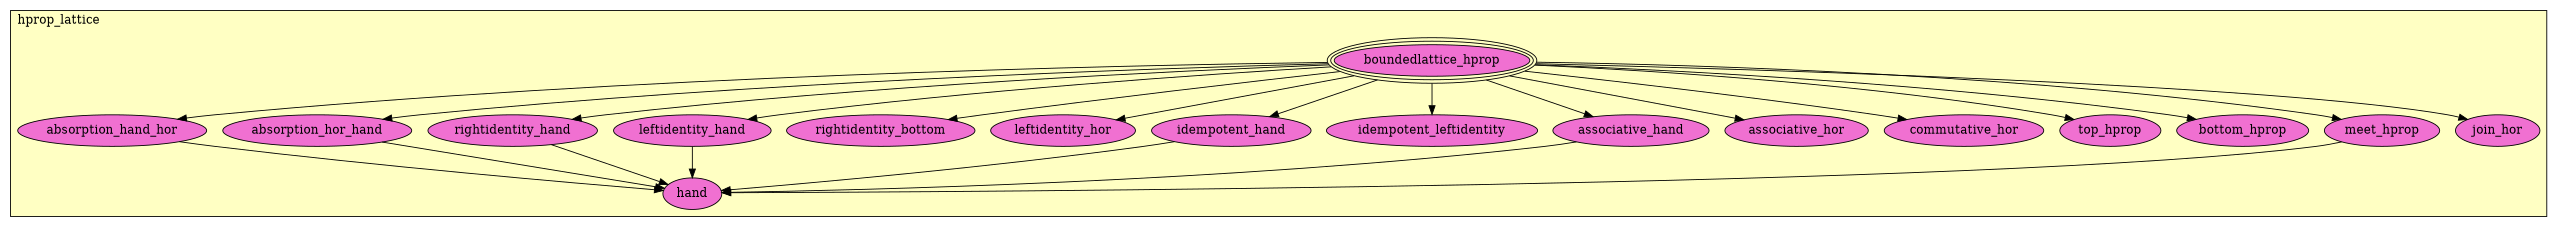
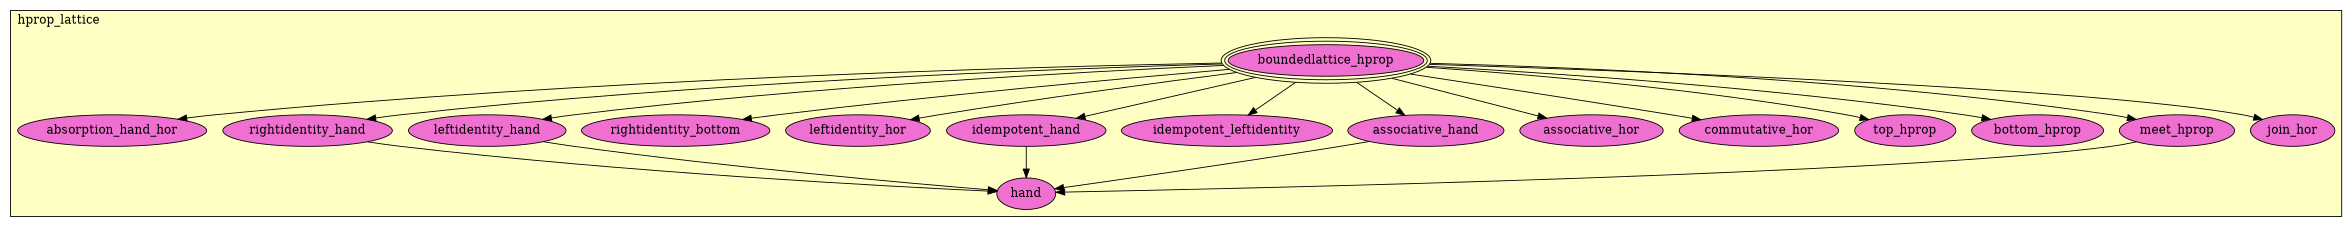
node "absorption_hor_hand": removed
edge "absorption_hand_hor" -> "hand": removed
